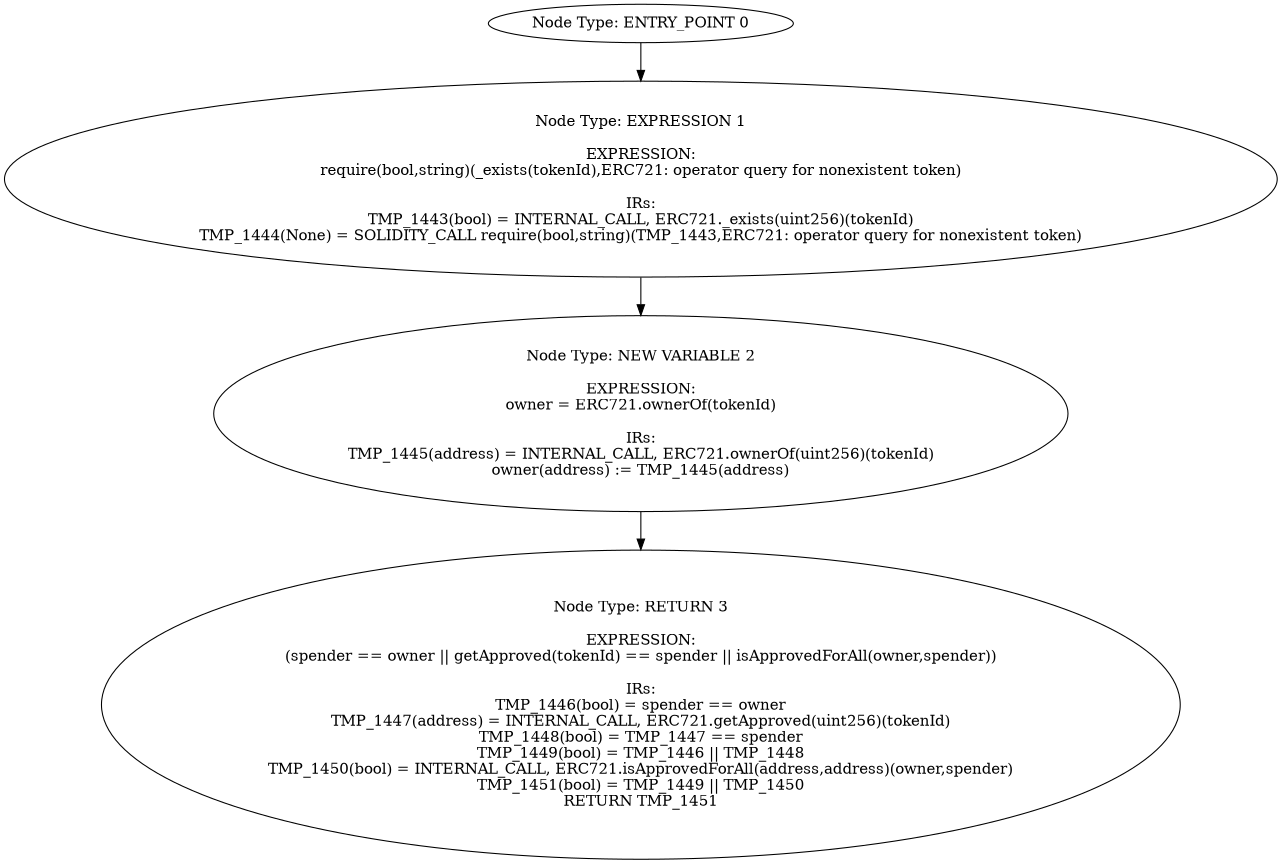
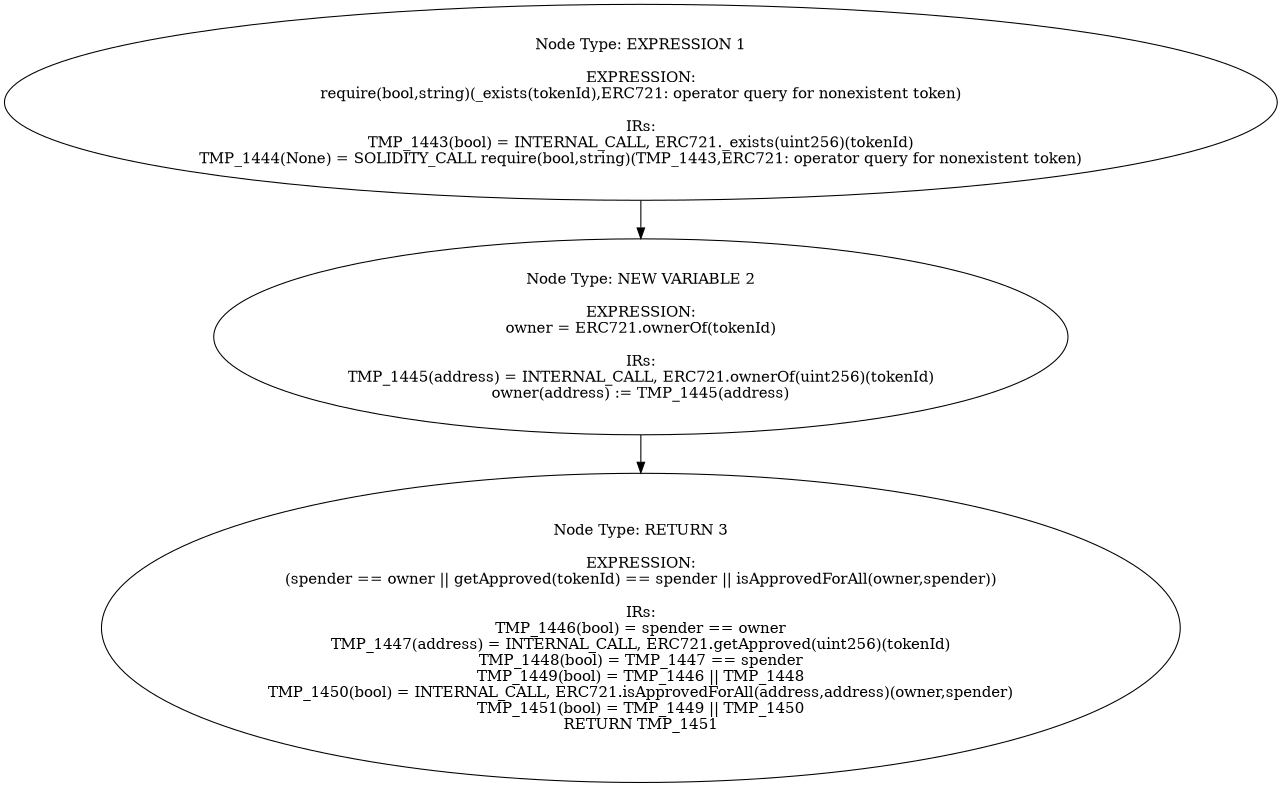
node "Node Type: ENTRY_POINT 0": removed
